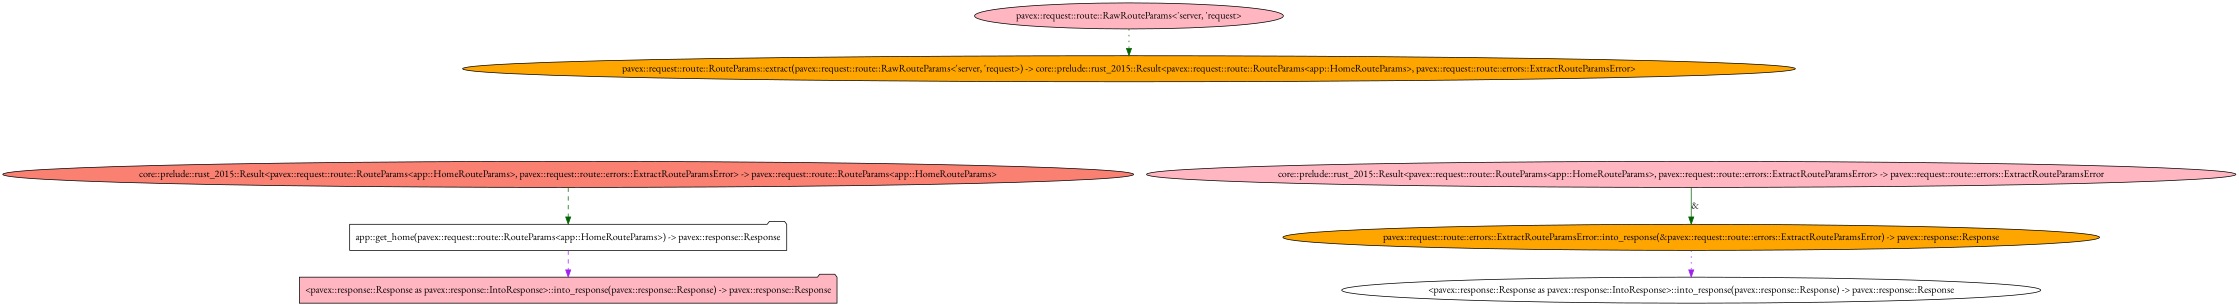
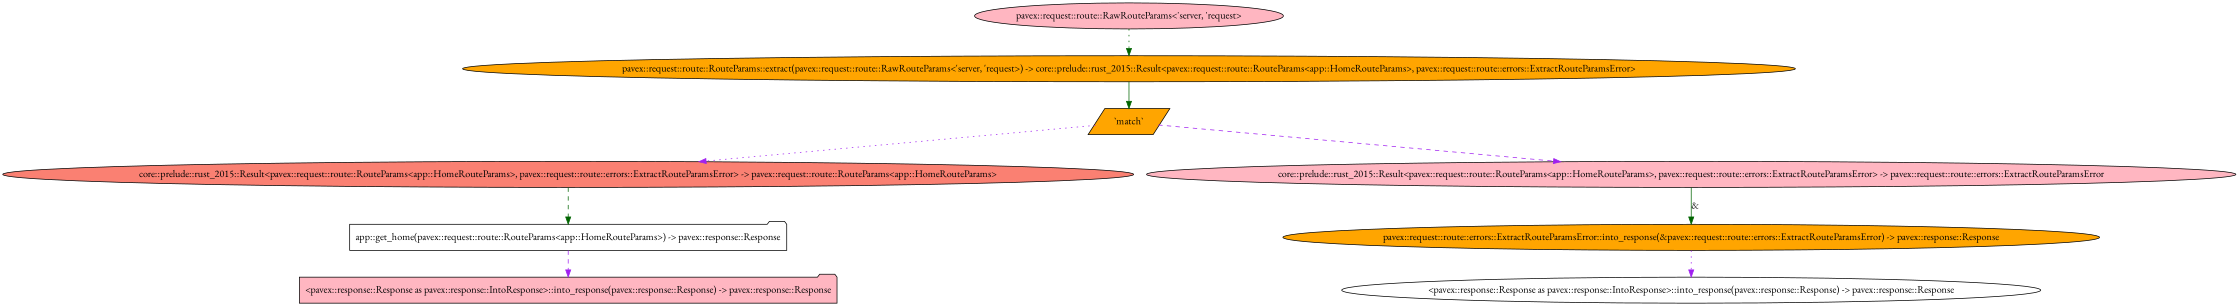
node "`match`": added
